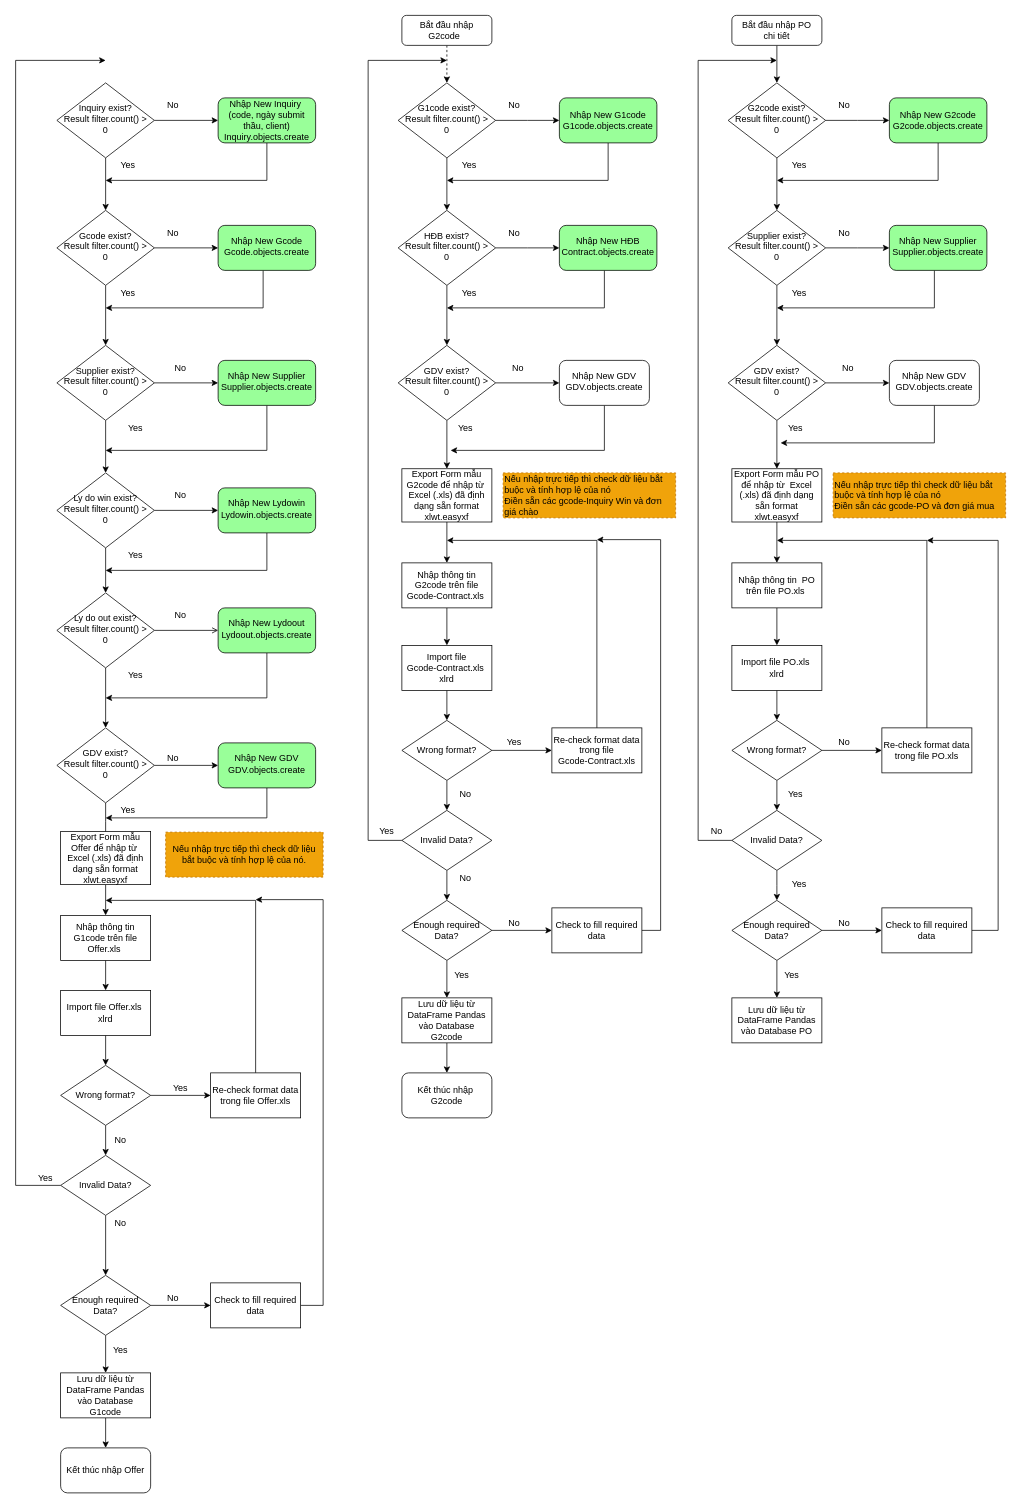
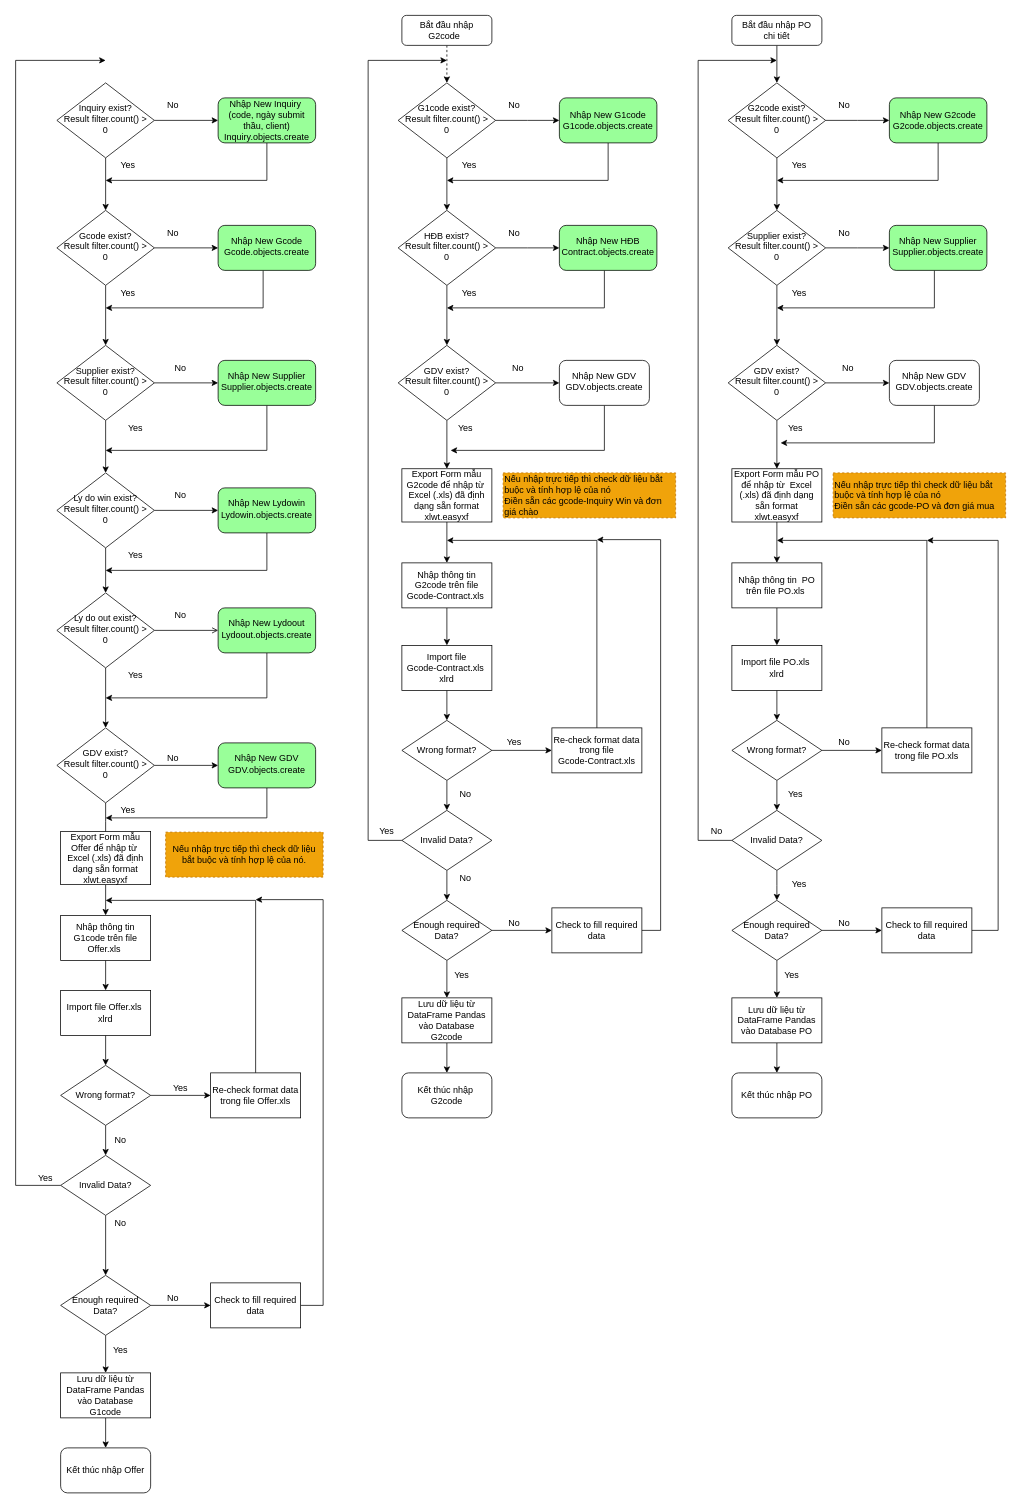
edge "Lưu dữ liệu từ DataFrame Pandas vào Database PO" -> "Kết thúc nhập PO": added
node "Kết thúc nhập PO": added
